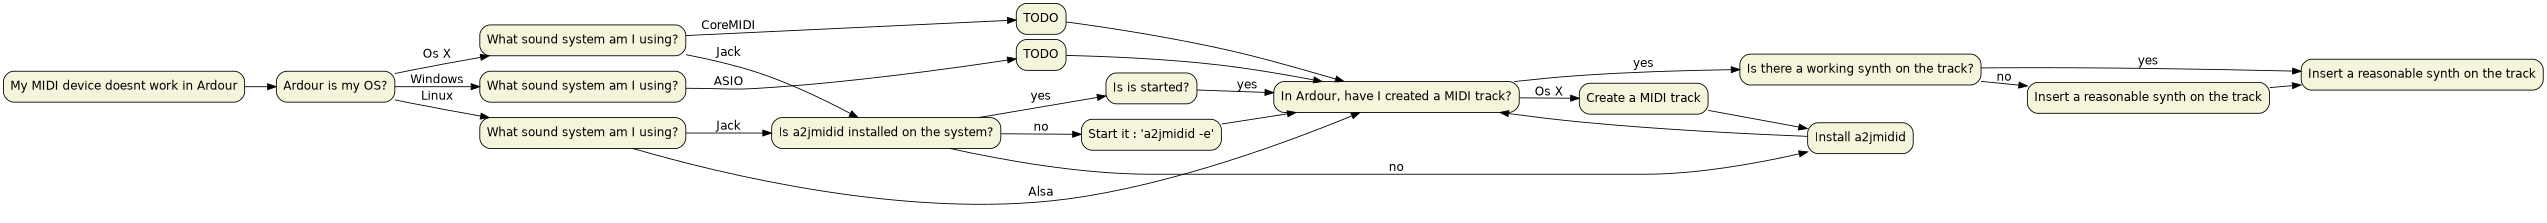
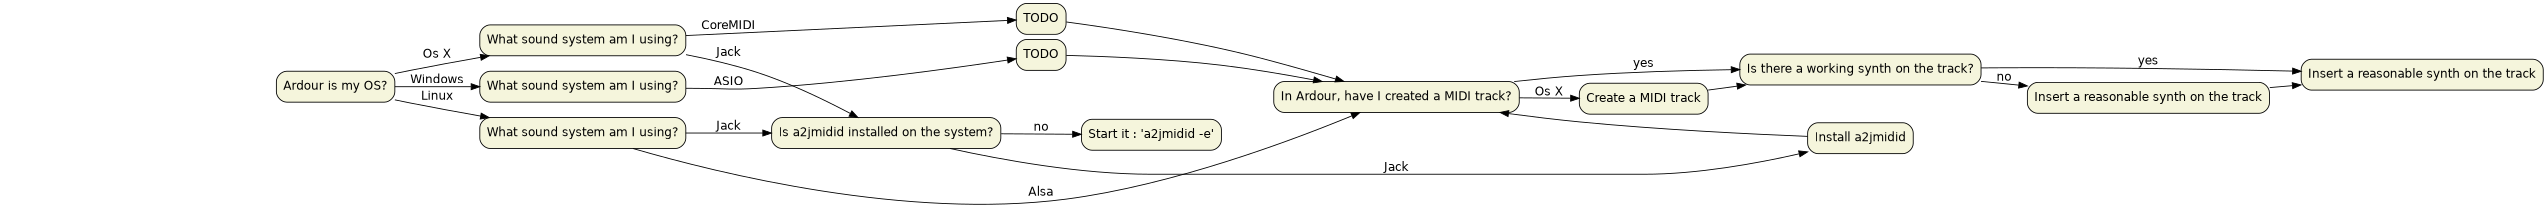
node "My MIDI device doesnt work in Ardour": removed
node "Is is started?": removed
edge "Start it : 'a2jmidid -e'" -> "In Ardour, have I created a MIDI track?": removed
edge "Create a MIDI track" -> "Install a2jmidid": now "Create a MIDI track" -> "Is there a working synth on the track?"
edge "Is a2jmidid installed on the system?" -> "Install a2jmidid": label "no" -> "Jack"
